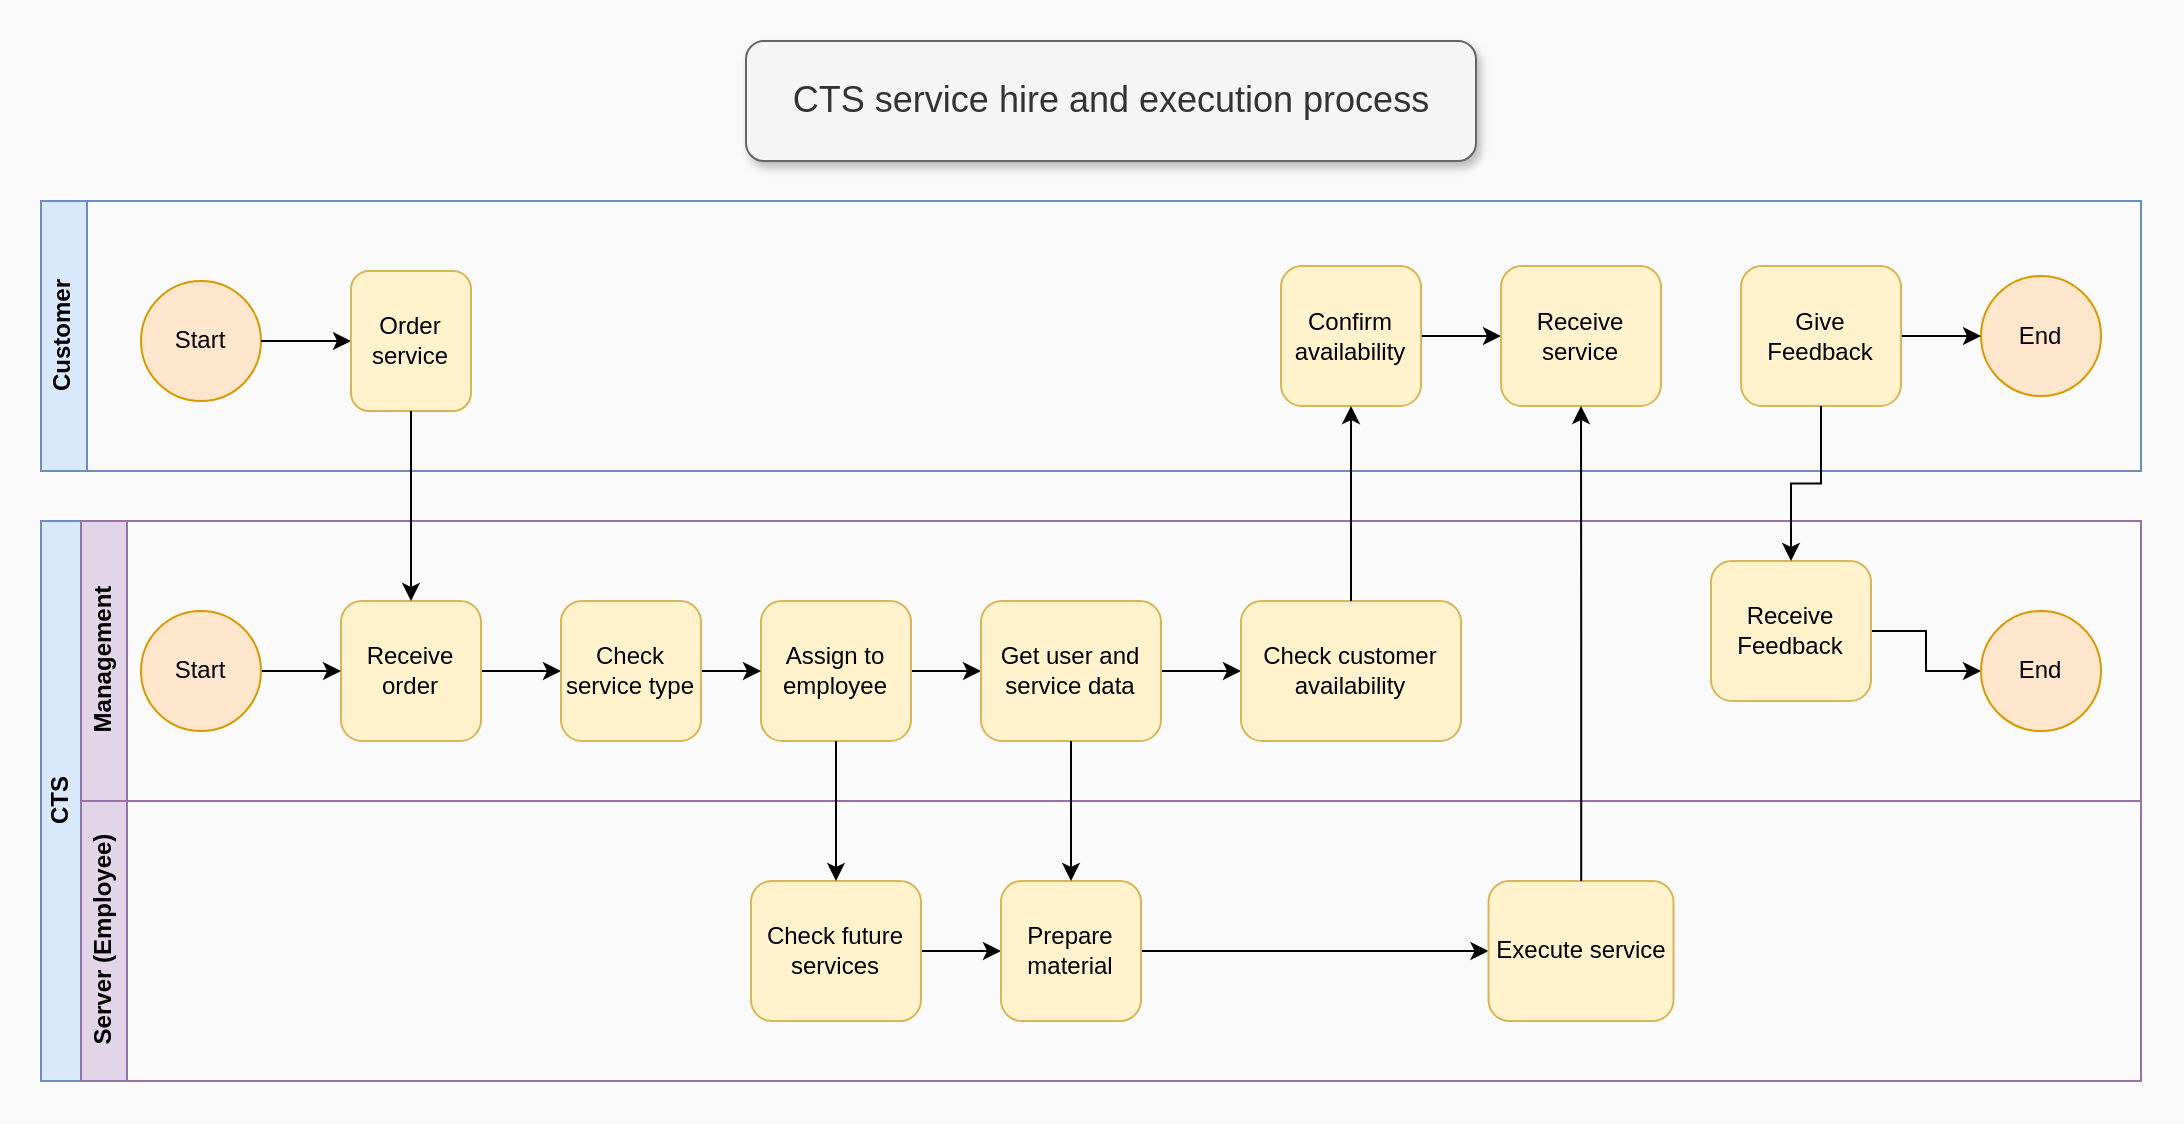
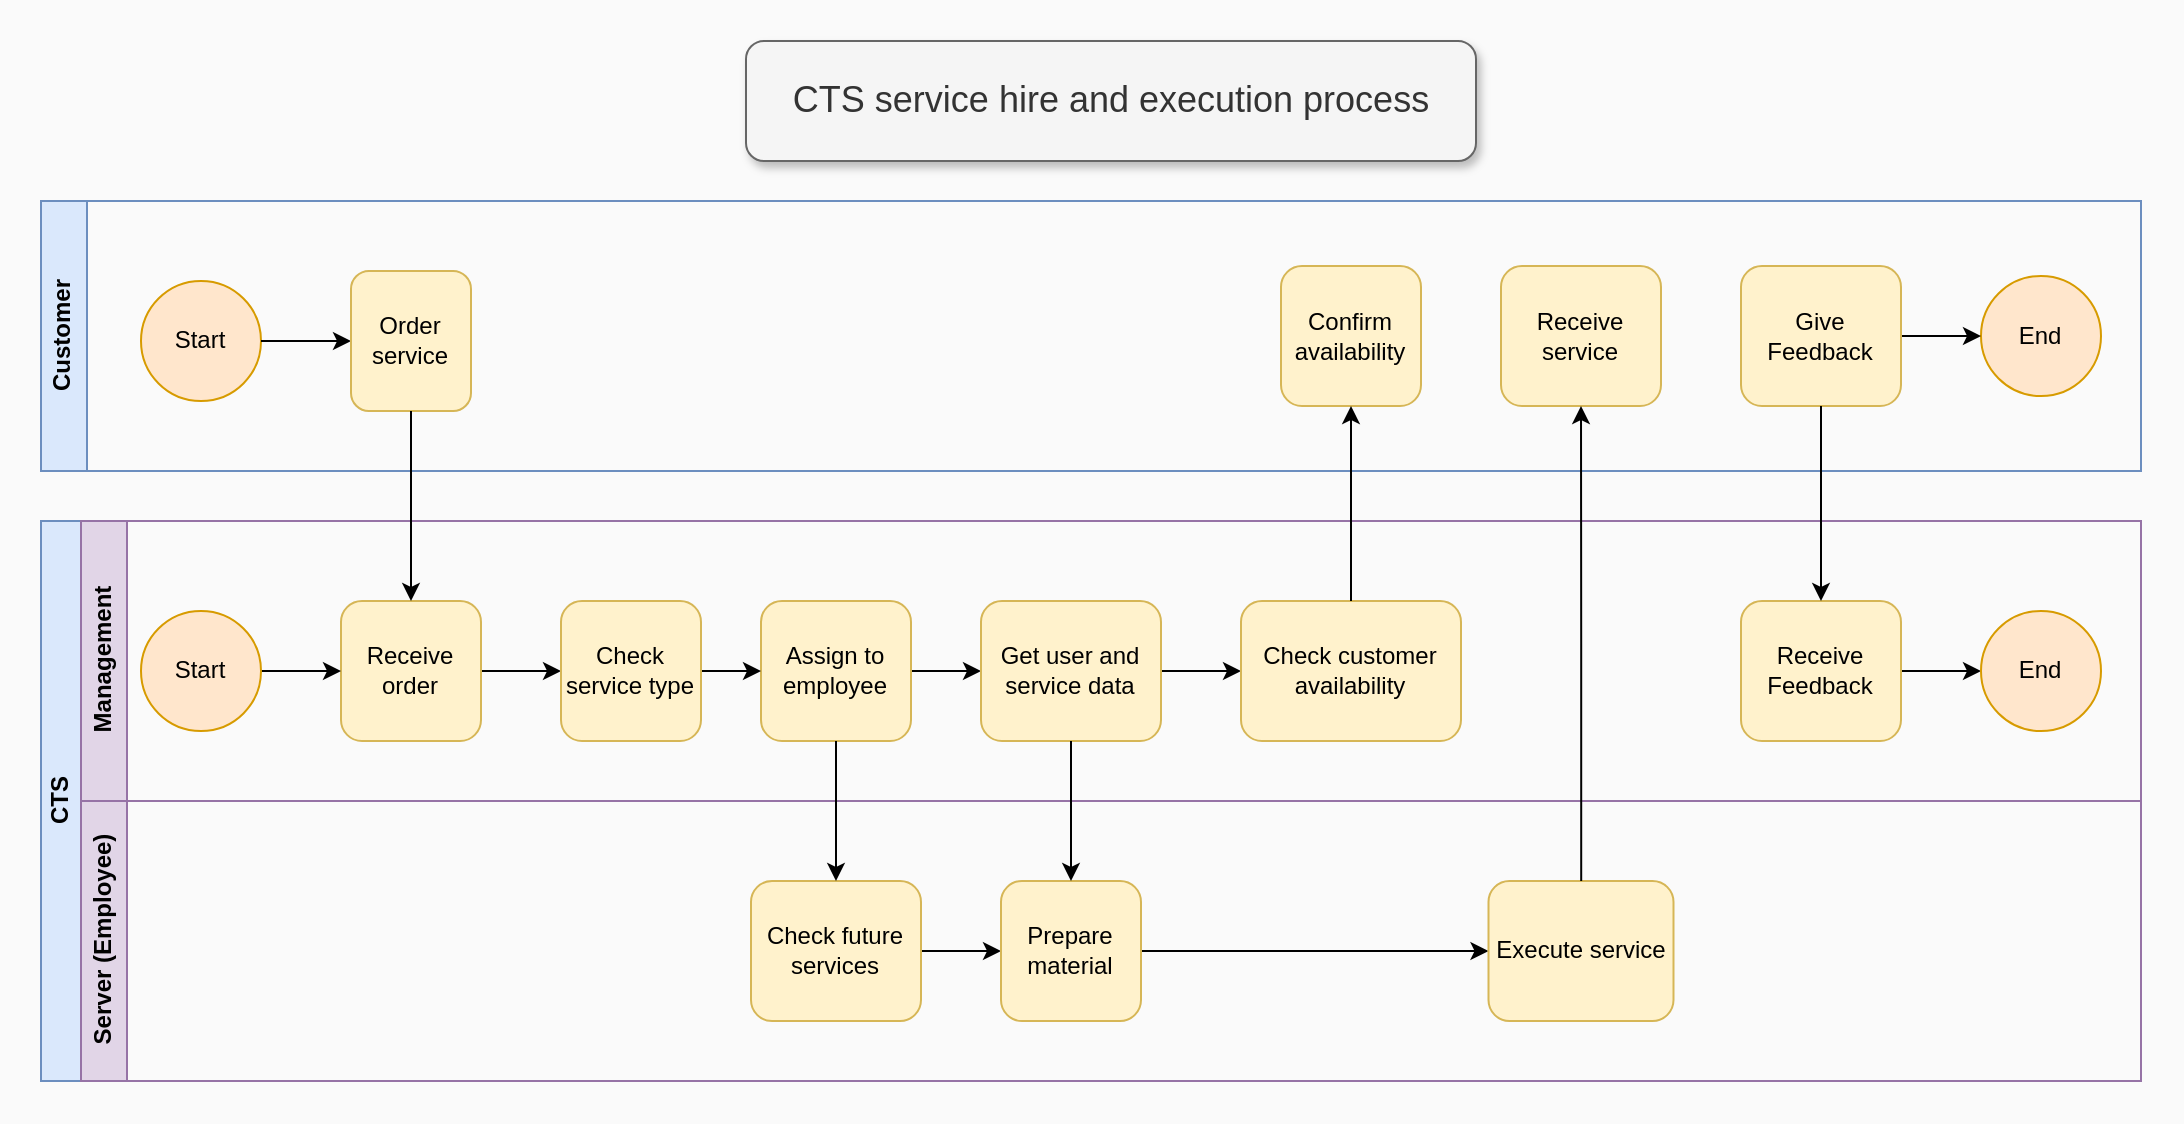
edge "Confirm availability" -> "Receive service": removed
node "Receive Feedback": moved (1791, 631) -> (1821, 671)
